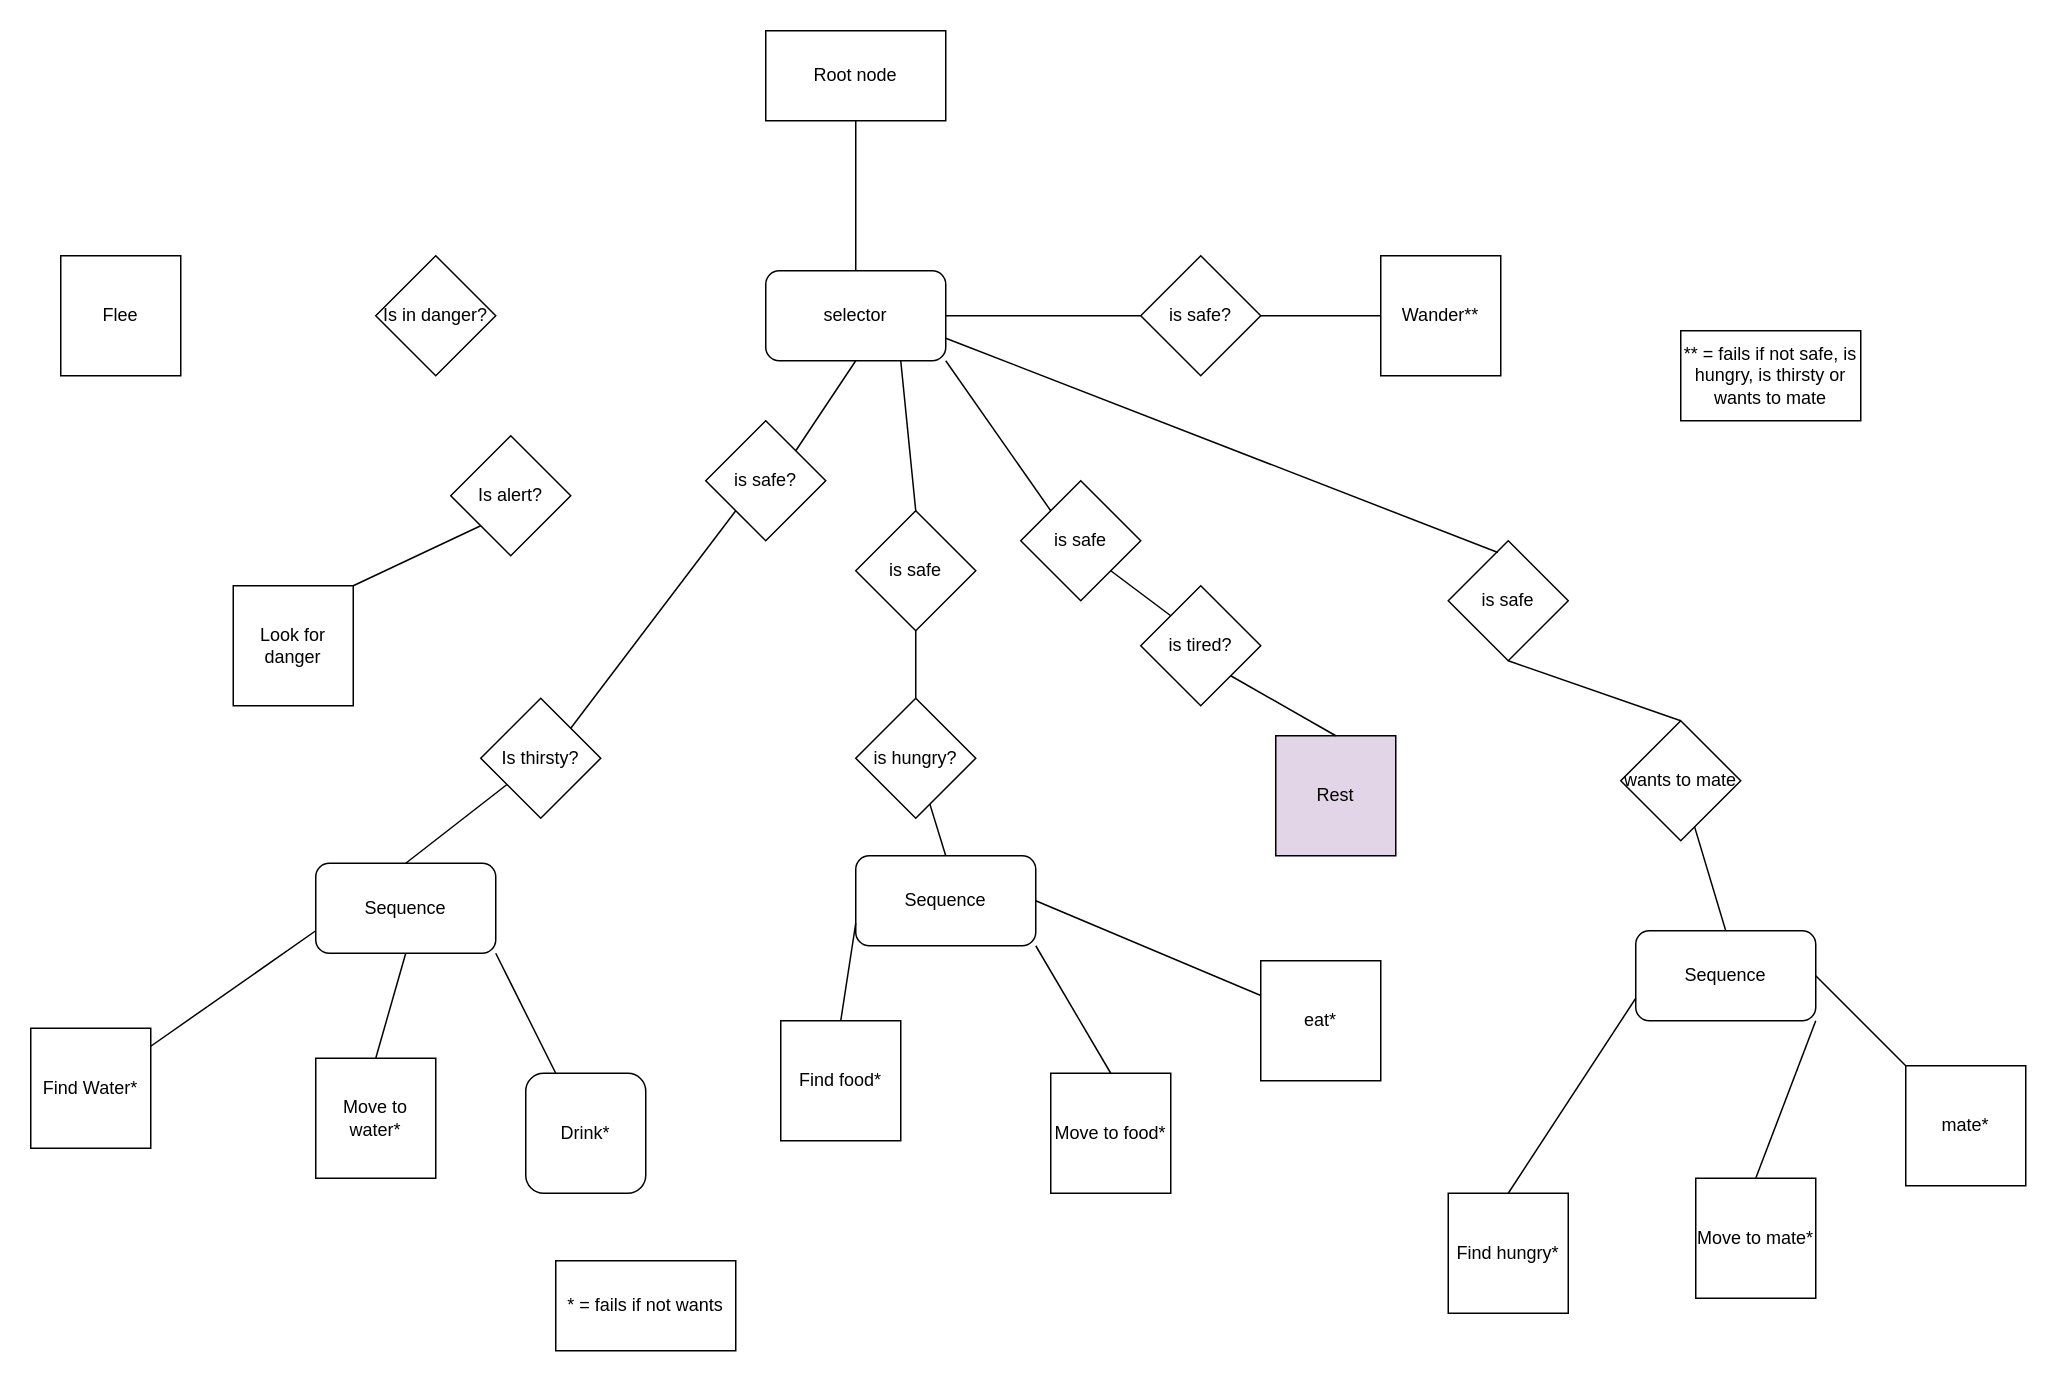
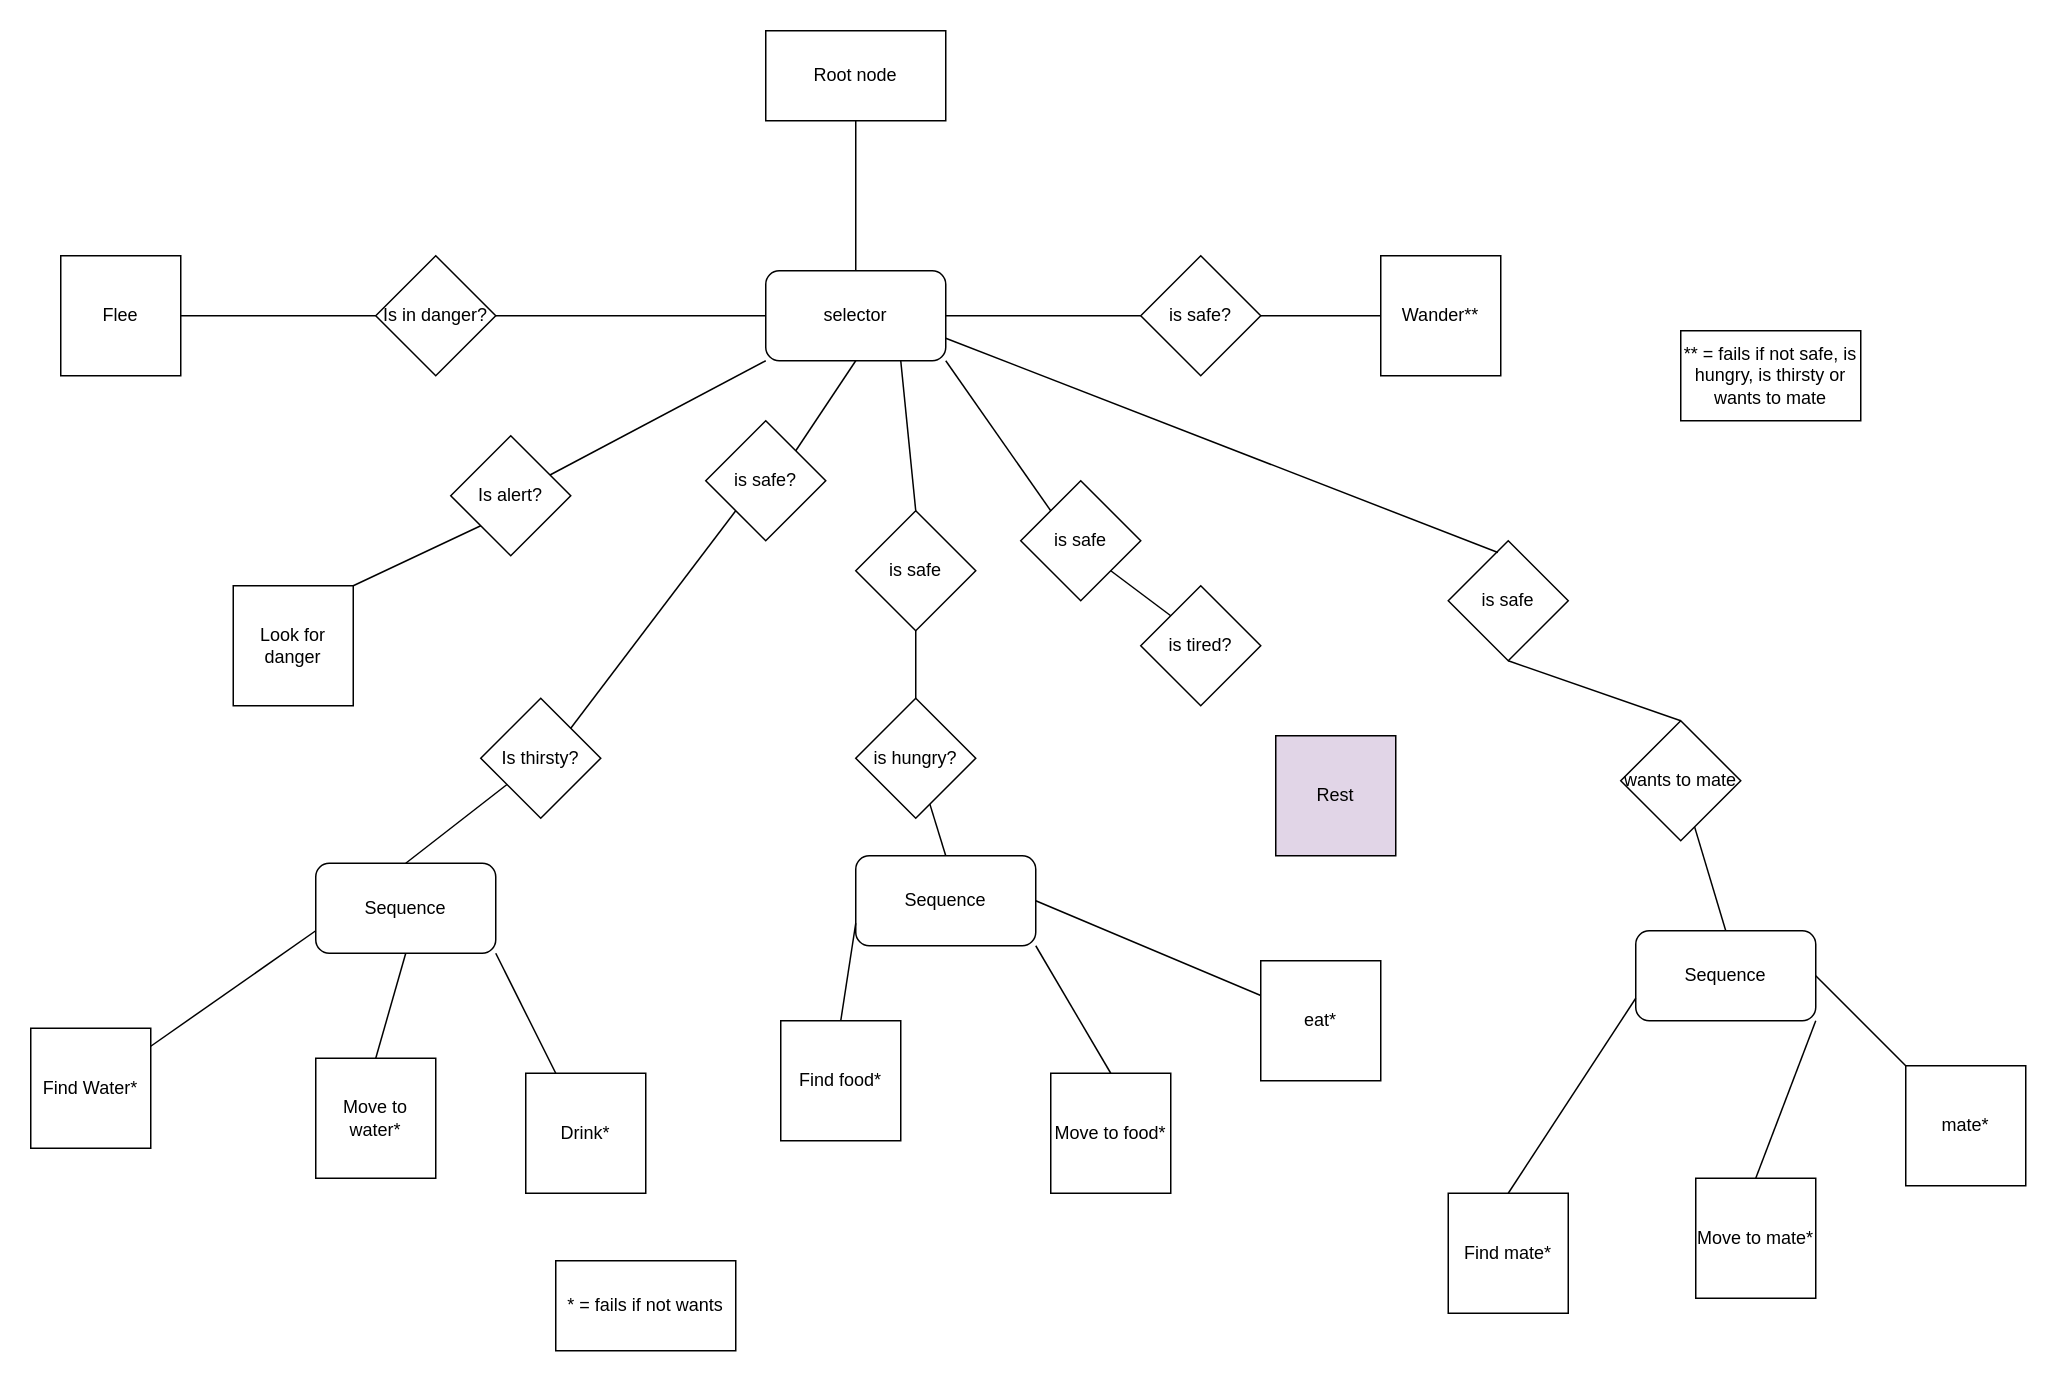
edge "Flee" -- "Is in danger?": added
edge "Is in danger?" -- "selector": added
edge "selector" -- "Is alert?": added
edge "is tired?" -- "Rest": removed
node "Drink*": shape rounded rectangle -> rectangle
node "Find hungry*": label "Find hungry*" -> "Find mate*"
